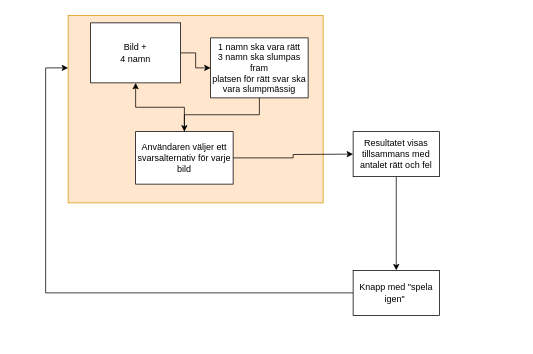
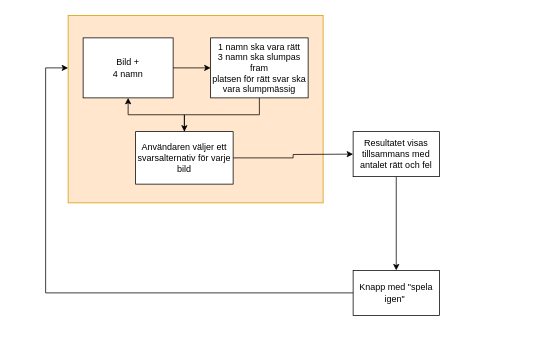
node "Bild + 4 namn": moved (135, 53) -> (128, 68)
